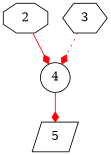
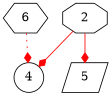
node "3": label "3" -> "6"
edge "4" -> "5": now "2" -> "5"
